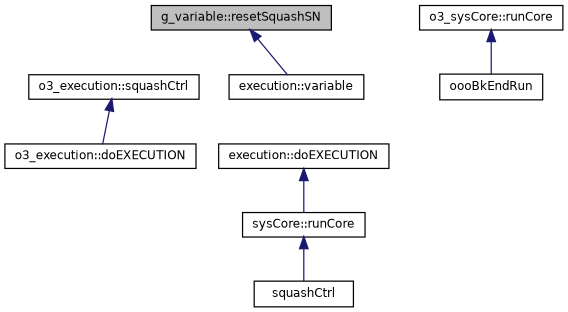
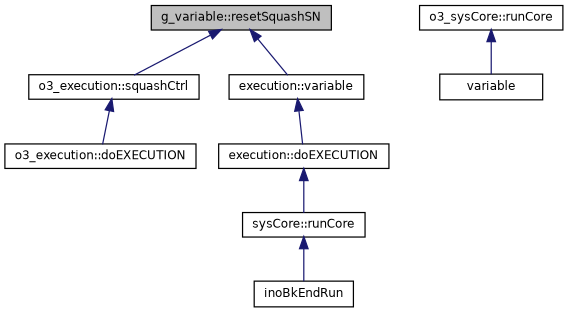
edge "o3_execution::squashCtrl" -> "g_variable::resetSquashSN": added
node "oooBkEndRun": label "oooBkEndRun" -> "variable"
edge "execution::doEXECUTION" -> "execution::variable": added
node "squashCtrl": label "squashCtrl" -> "inoBkEndRun"
